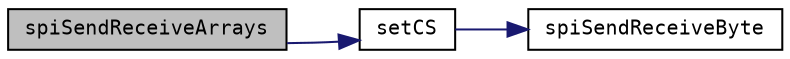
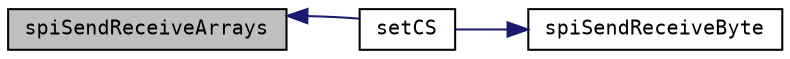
edge "spiSendReceiveArrays" -> "setCS": reversed
